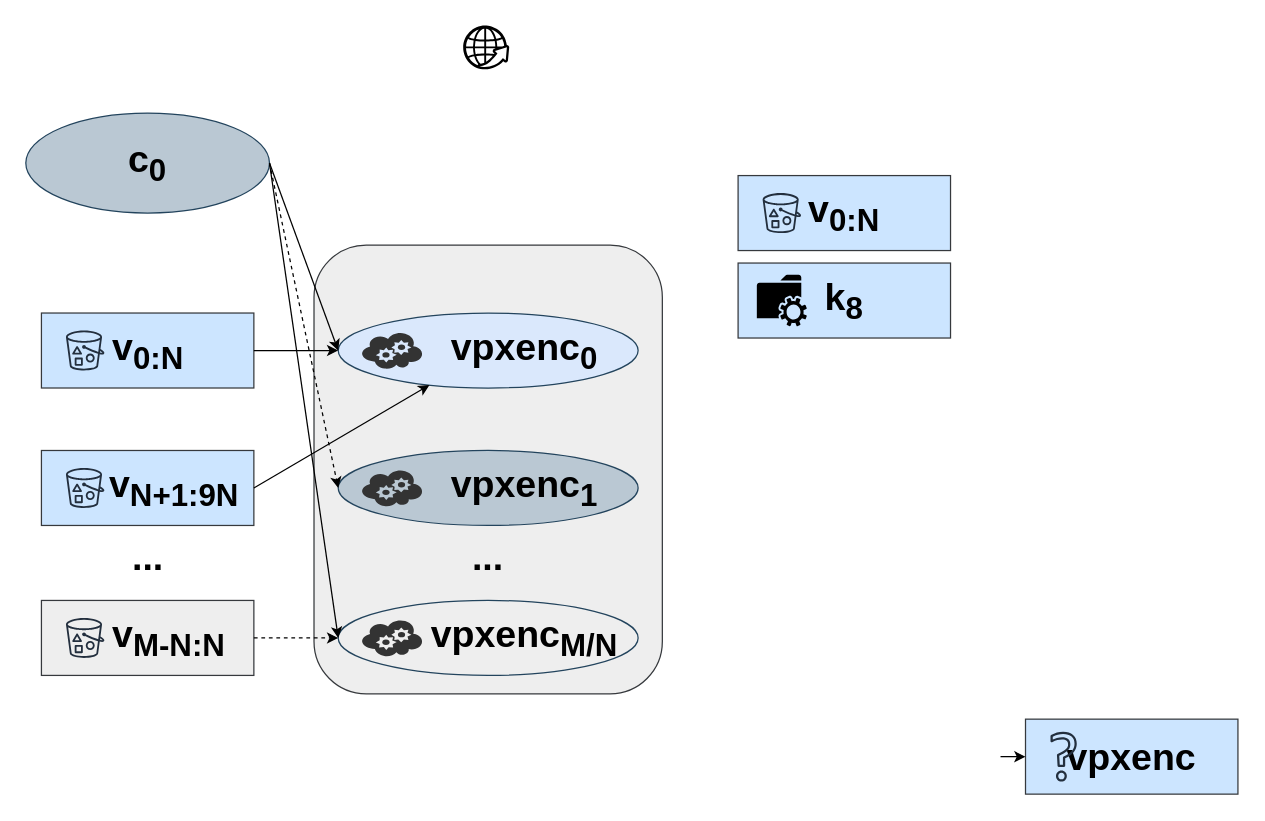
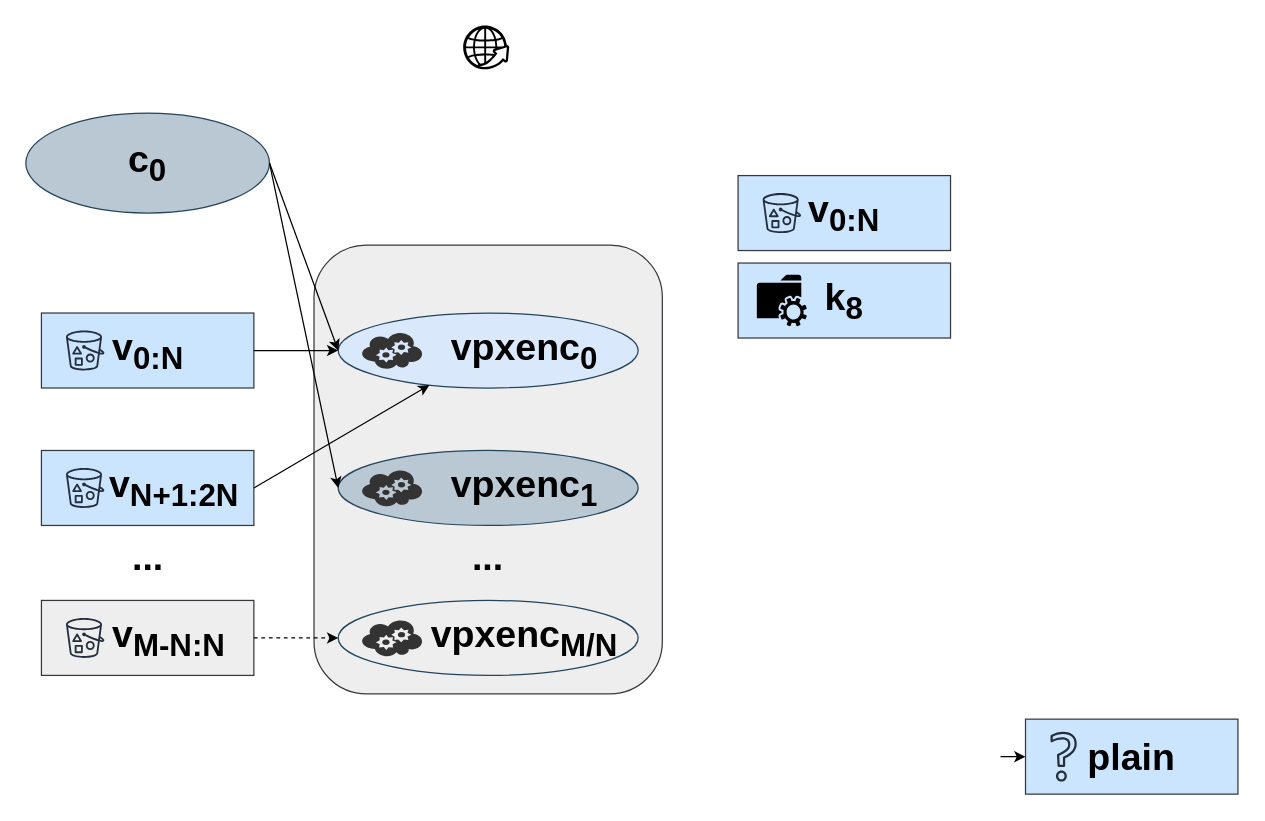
edge "c0" -> "vpxenc1": style dashed -> solid
edge "c0" -> "vpxencM/N": removed
node "vN+1:9N": label "vN+1:9N" -> "vN+1:2N"
node "vpxenc": label "vpxenc" -> "plain"
